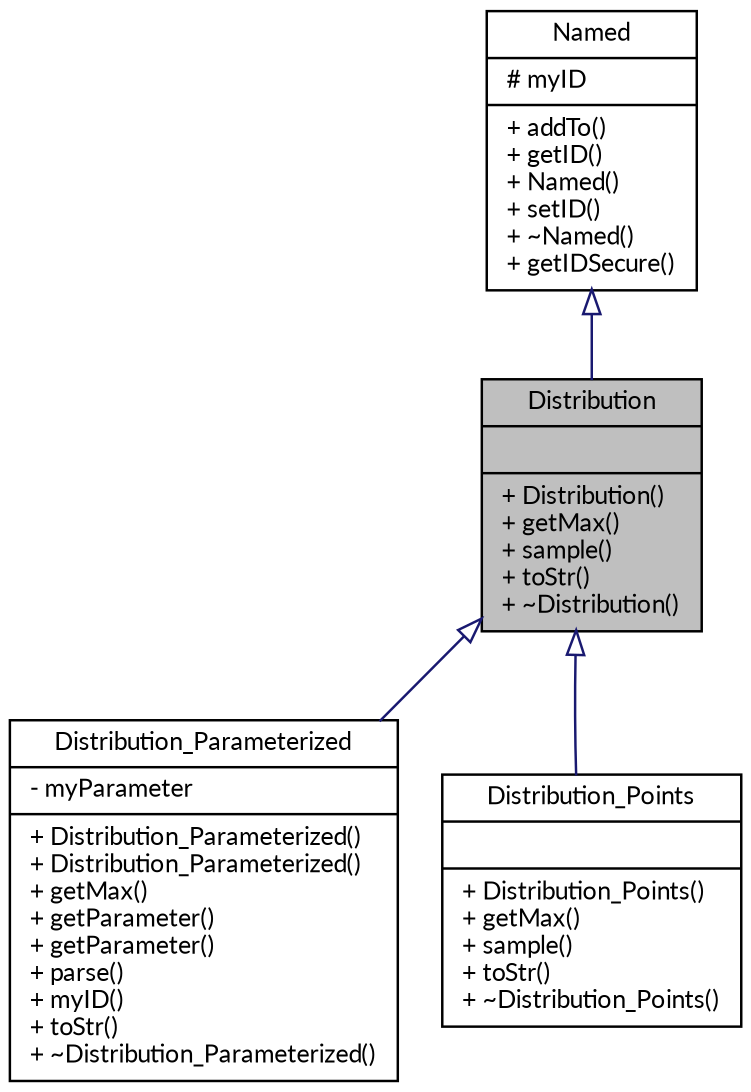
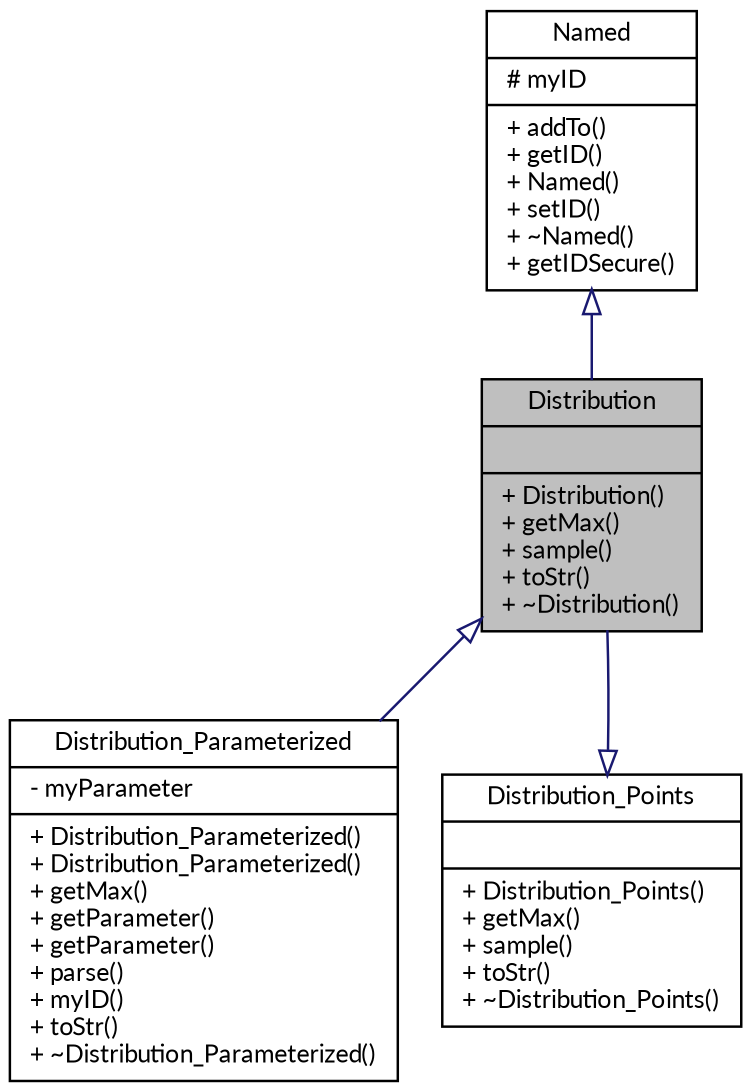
edge "Distribution_Points" -> "Distribution": reversed
